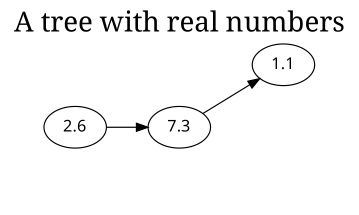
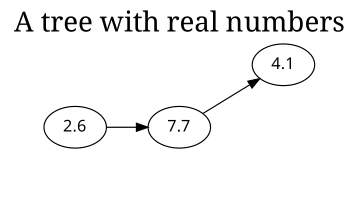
node "1.1": label "1.1" -> "4.1"
node "7.3": label "7.3" -> "7.7"
